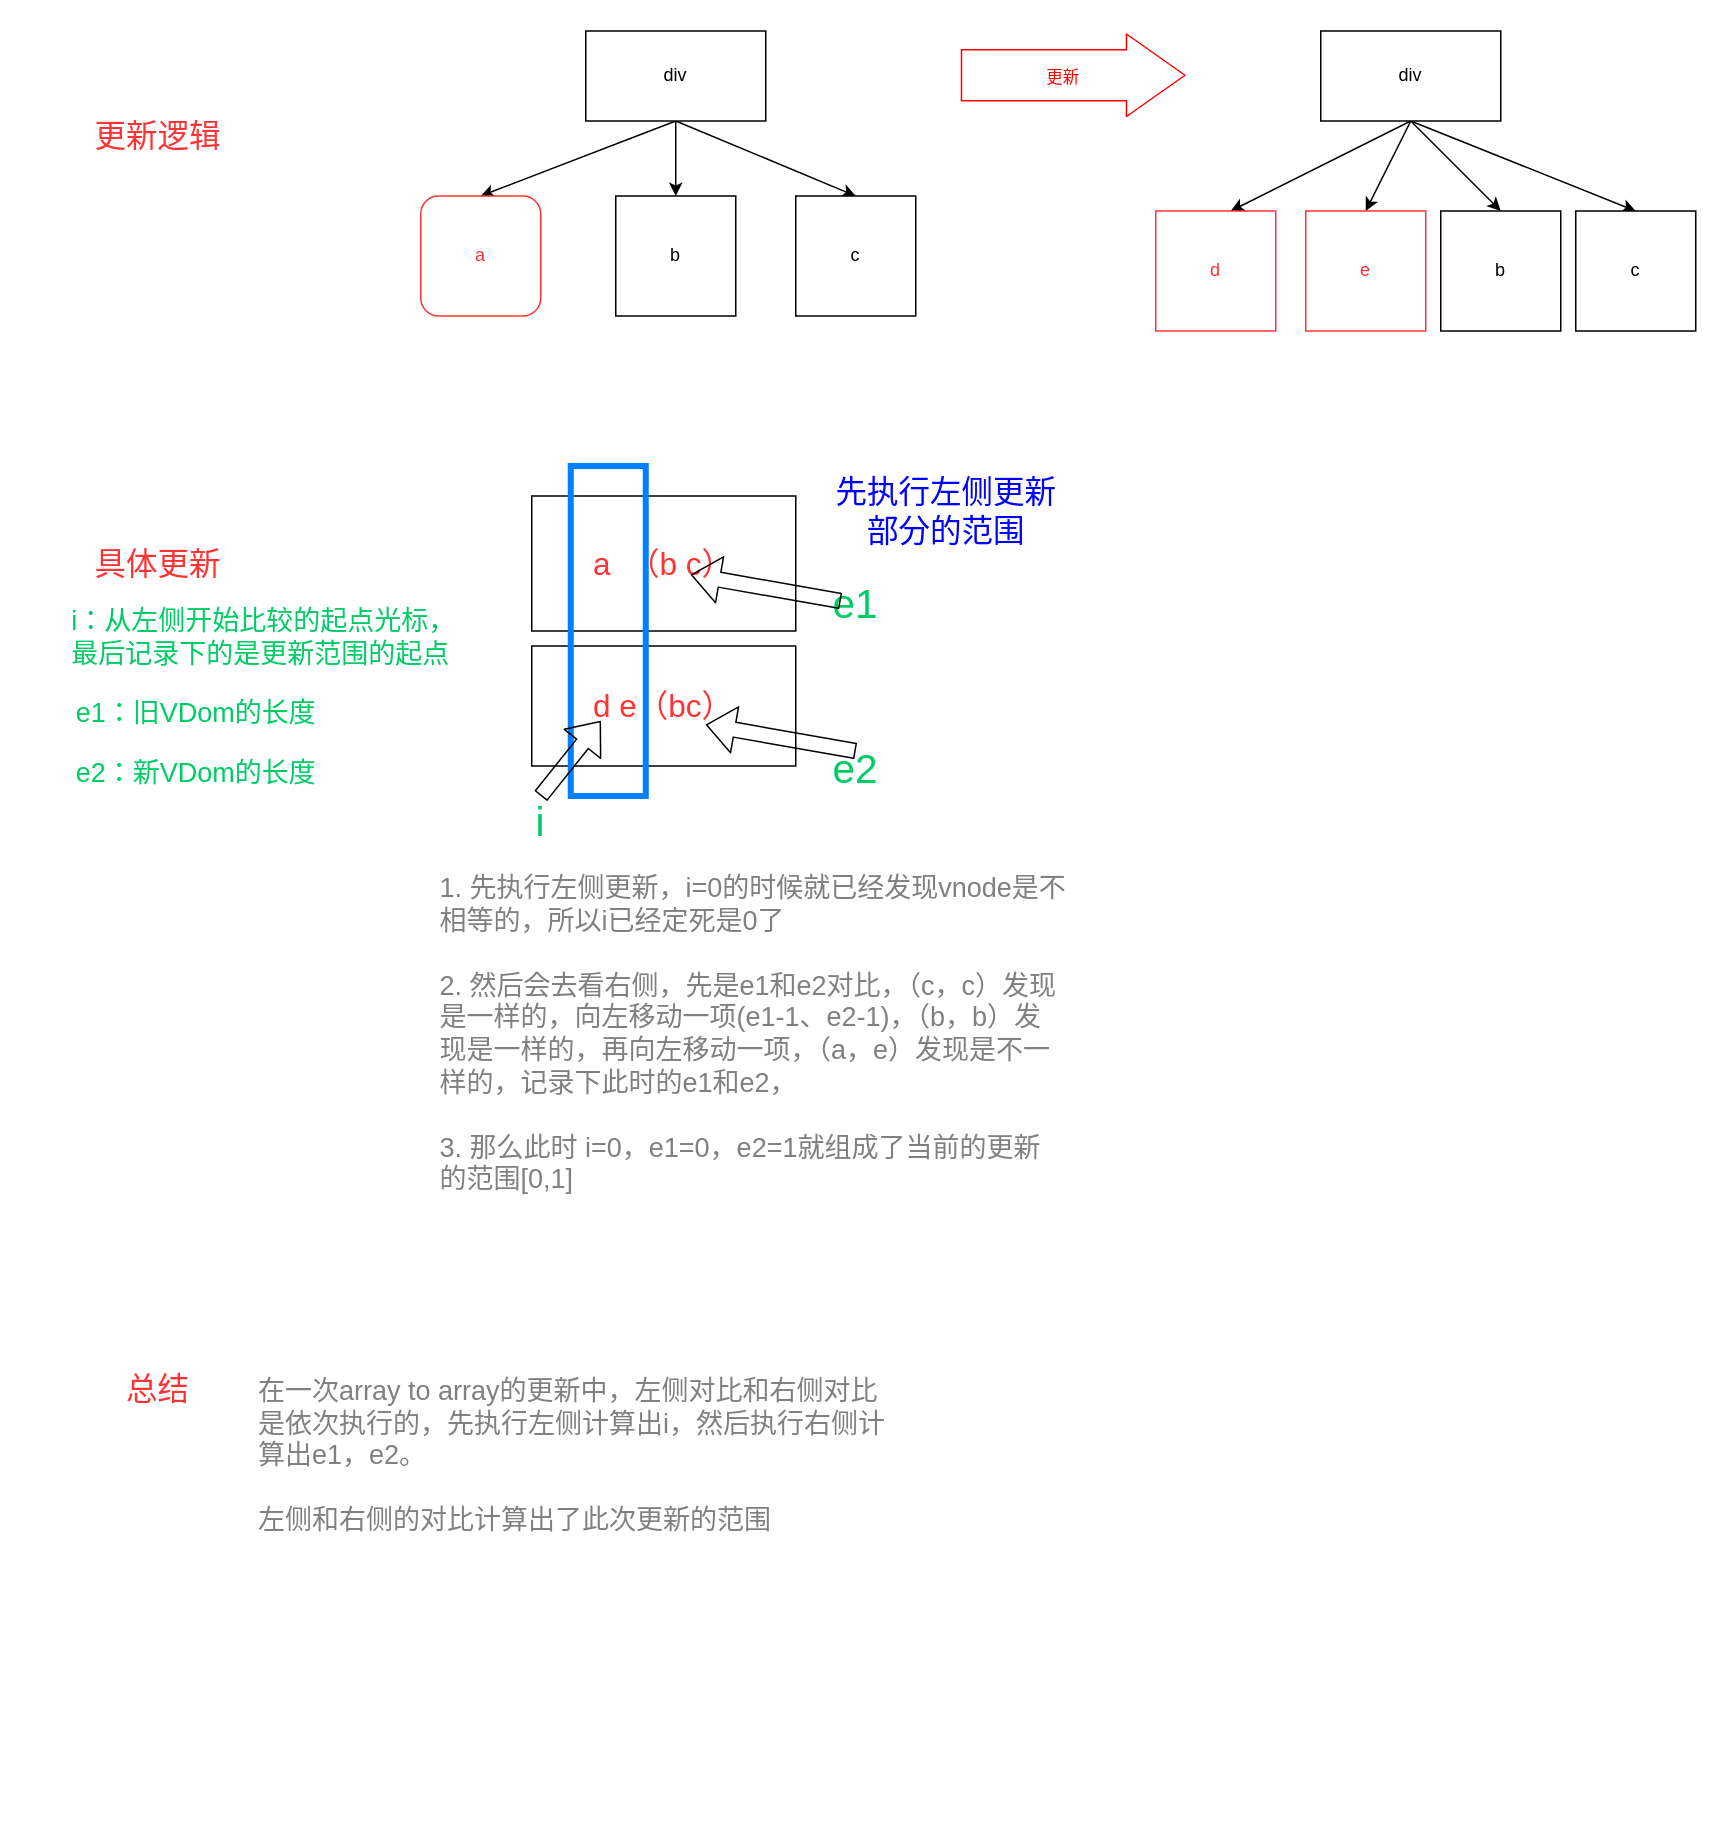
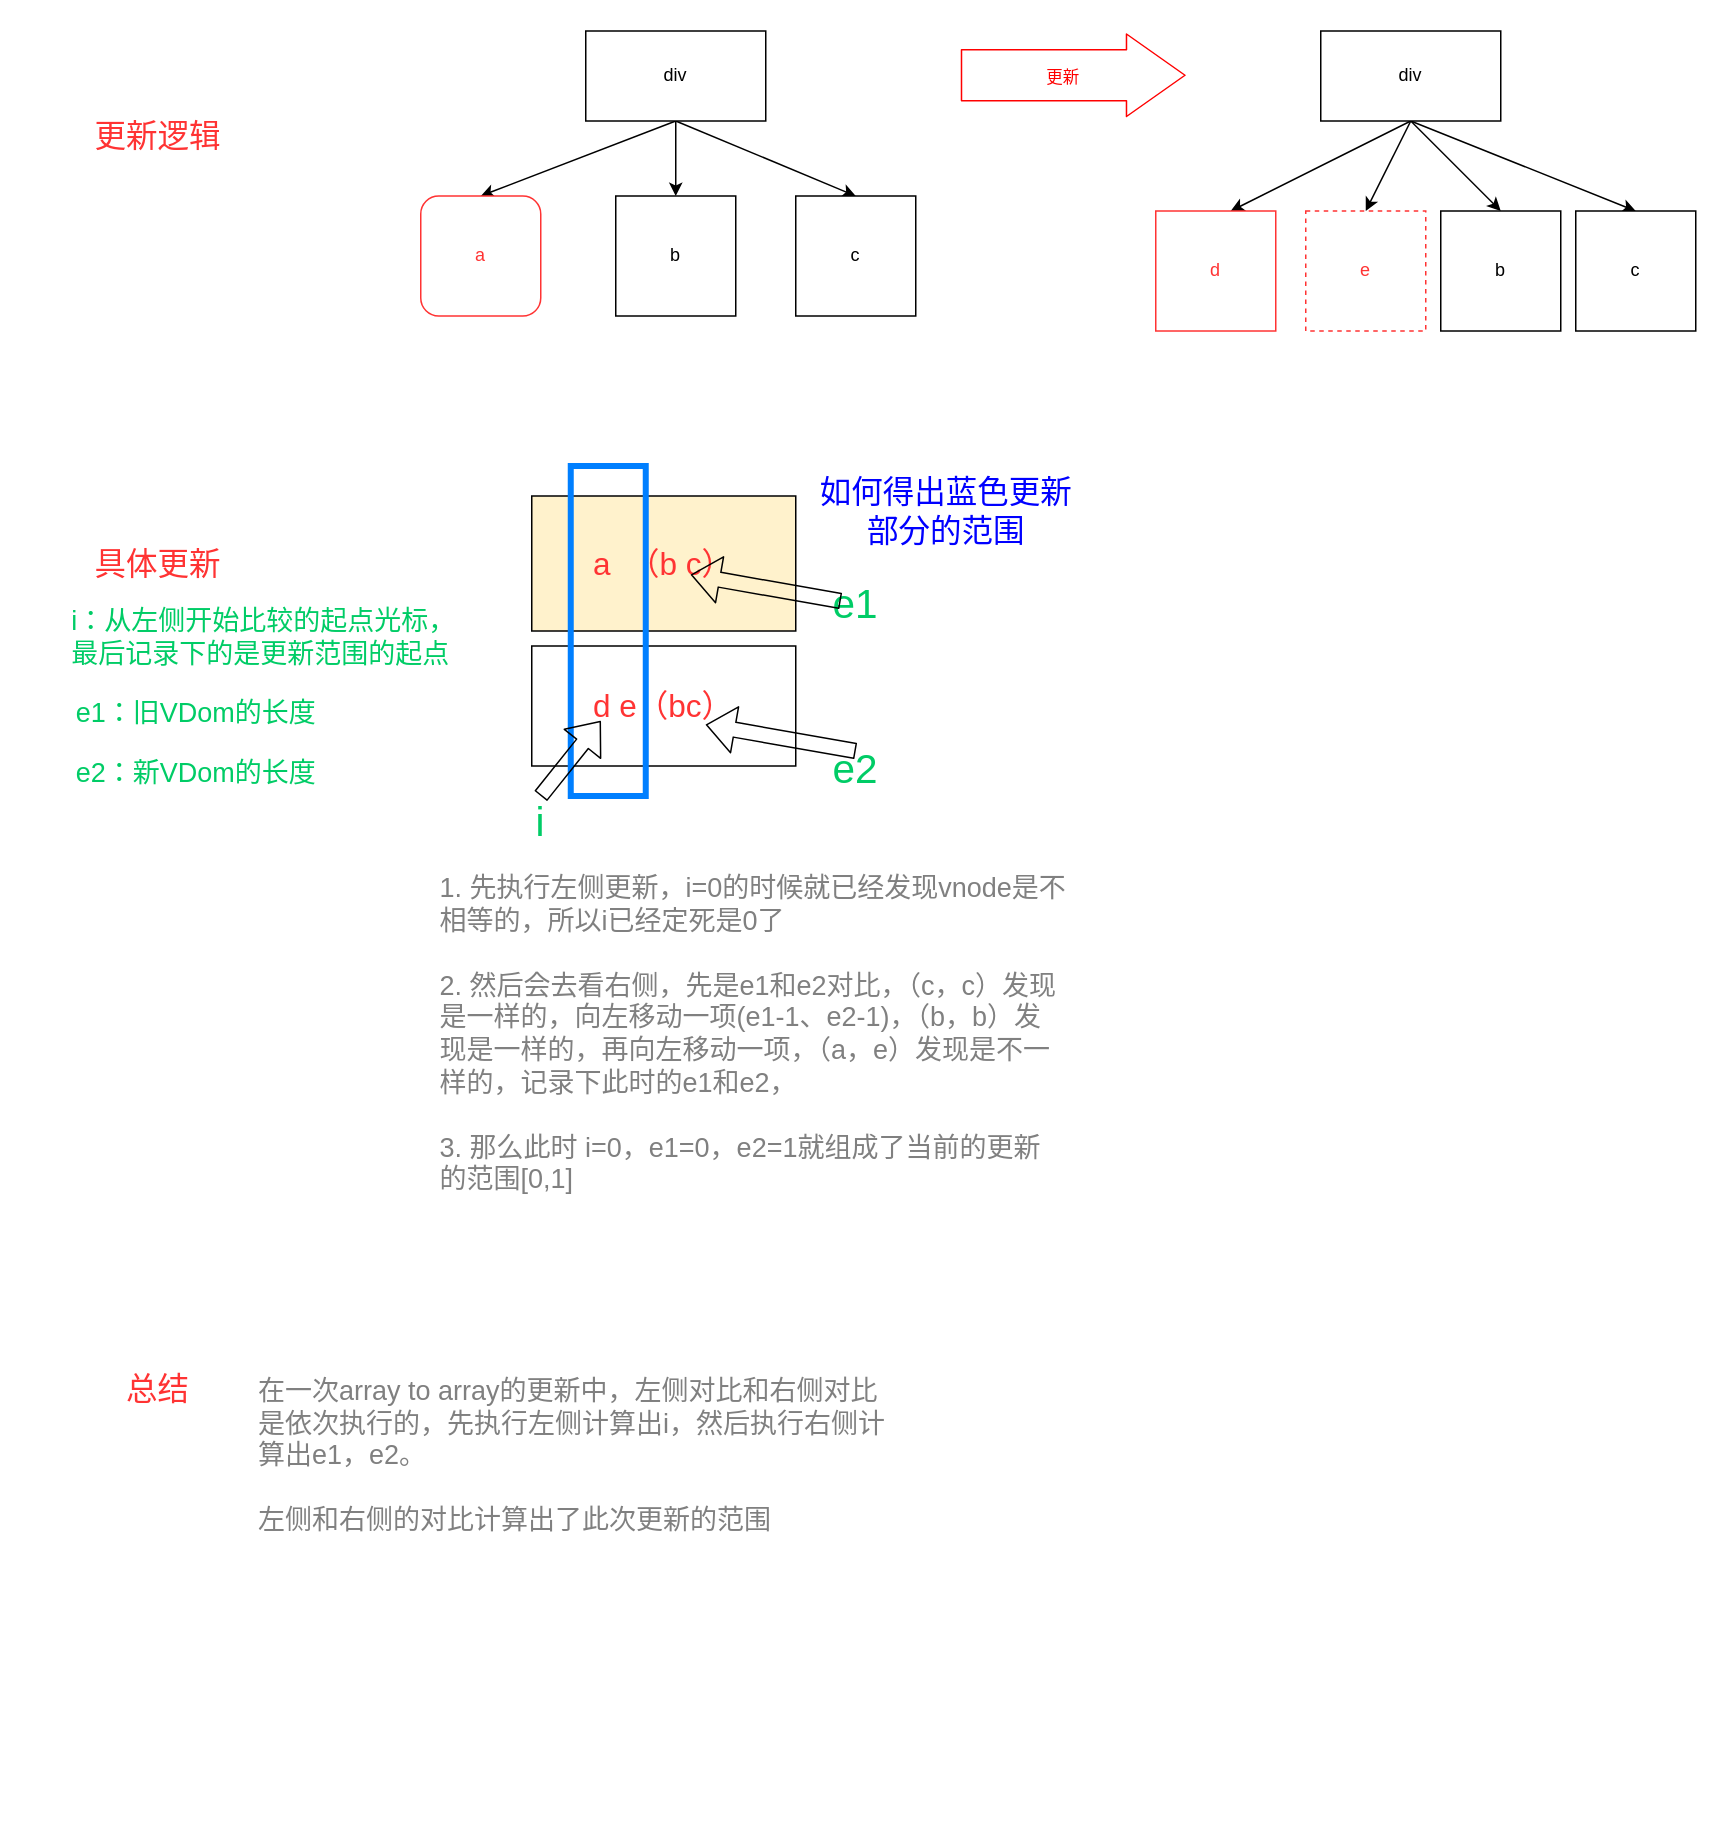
node "e": style solid -> dashed
node "先执行左侧更新 部分的范围": label "先执行左侧更新 部分的范围" -> "如何得出蓝色更新 部分的范围"
node "a （b c）": fillcolor #ffffff -> #fff2cc
